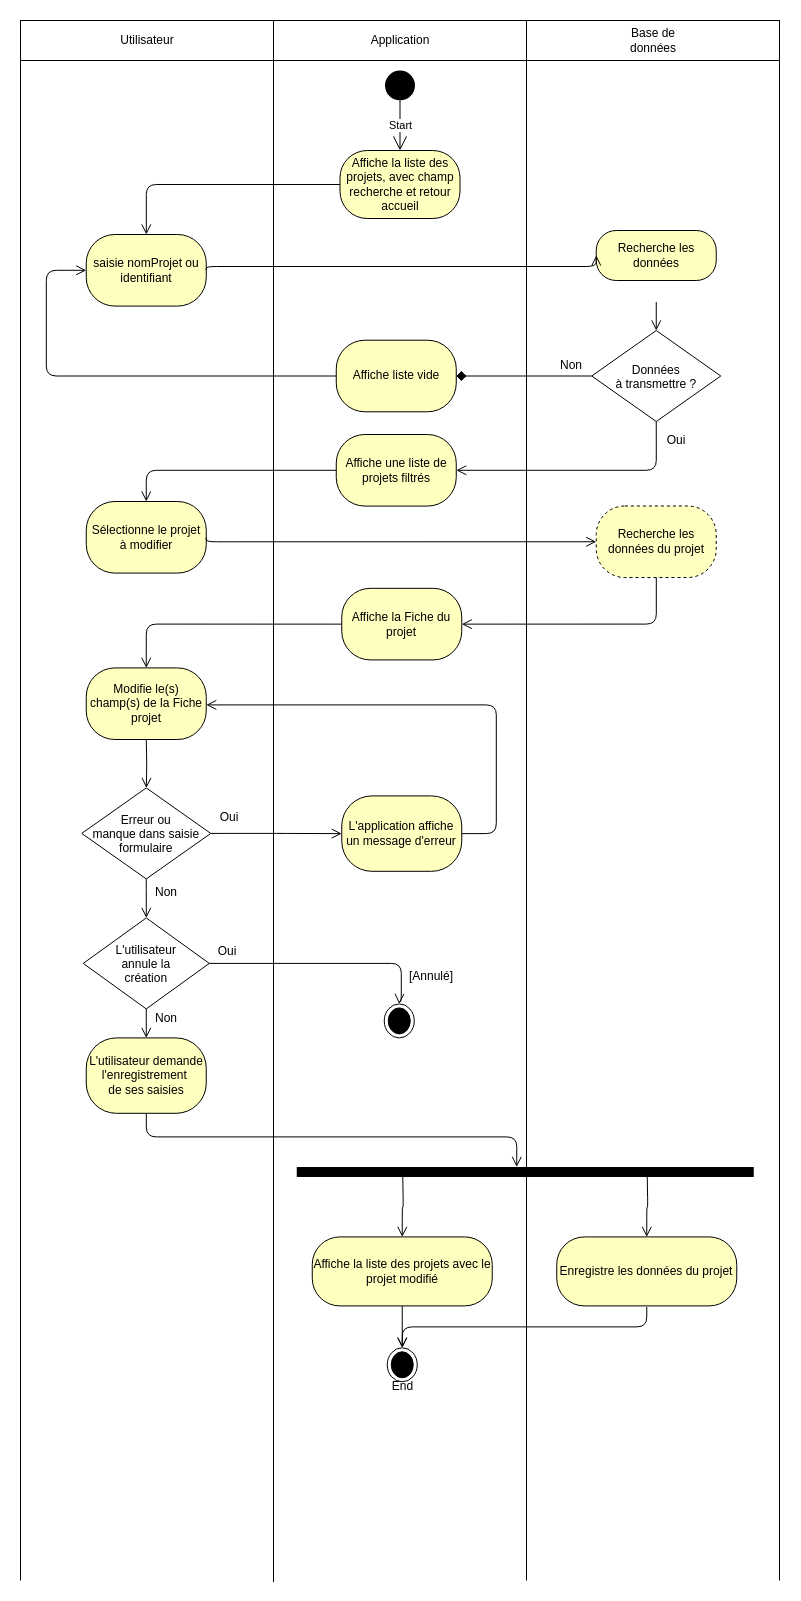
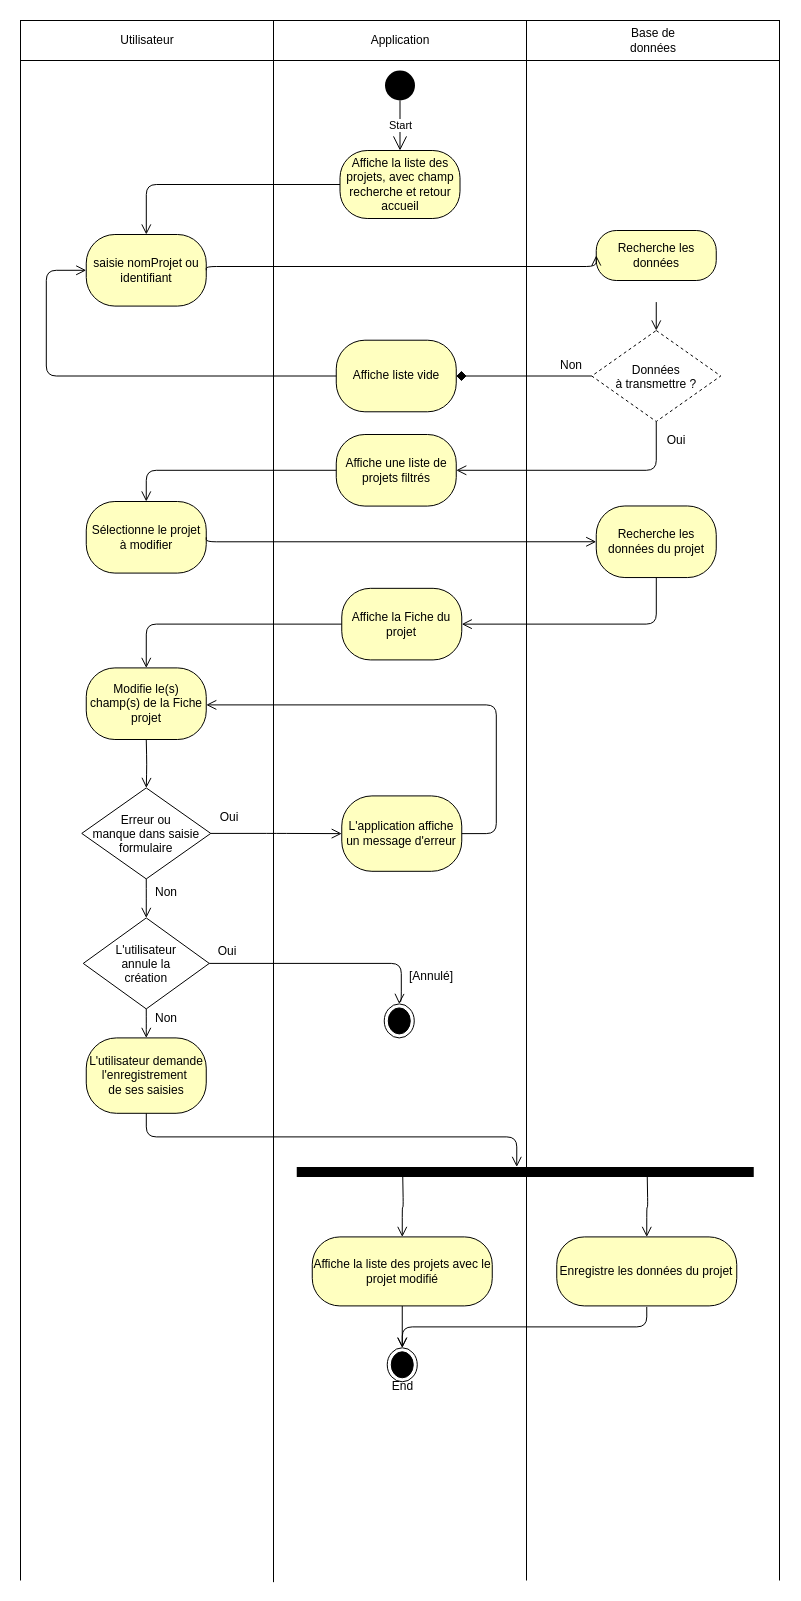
node "Données à transmettre ?": style solid -> dashed
node "Recherche les données du projet": style dashed -> solid
